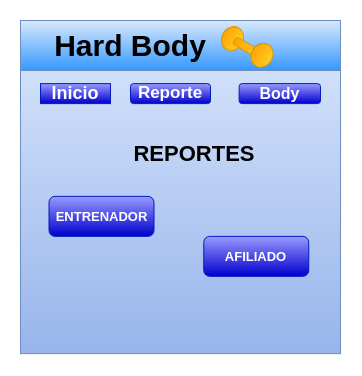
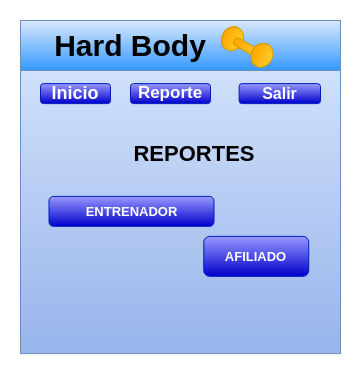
node "Inicio": shape rectangle -> rounded rectangle
node "Body": label "Body" -> "Salir"
node "ENTRENADOR": size 105x40 -> 165x30
